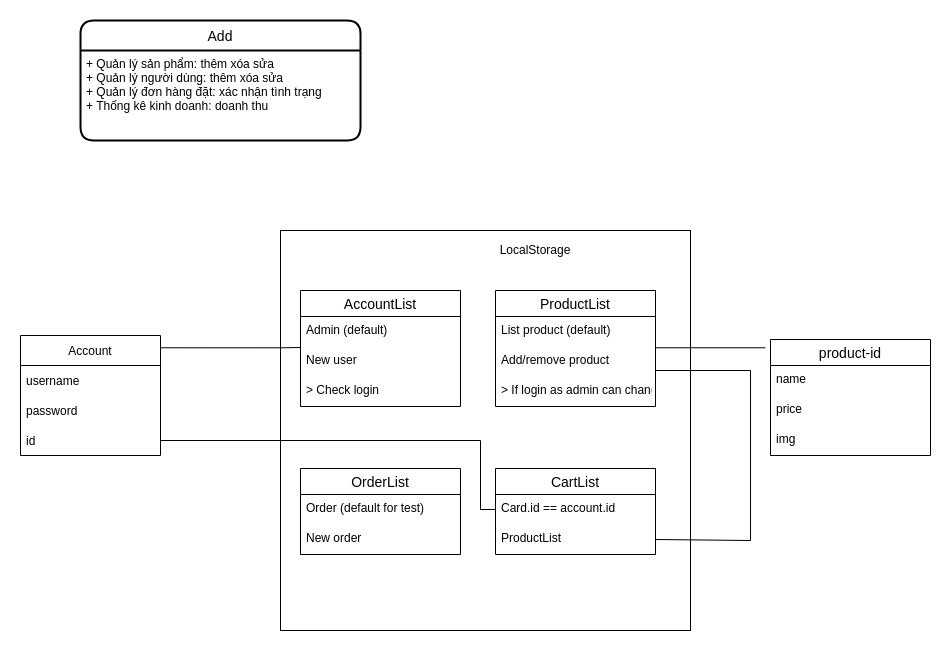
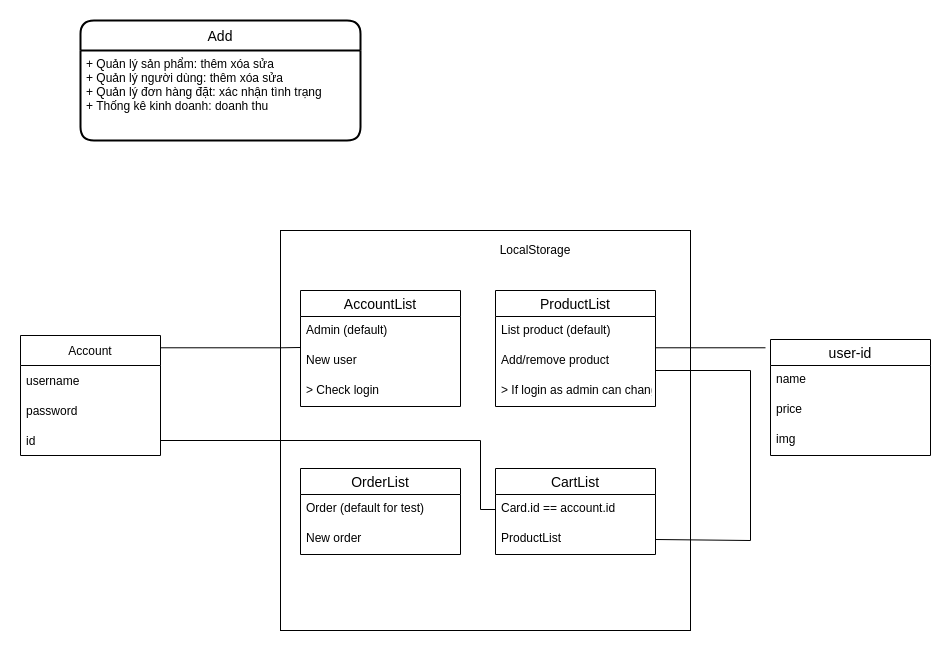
node "product-id": label "product-id" -> "user-id"
